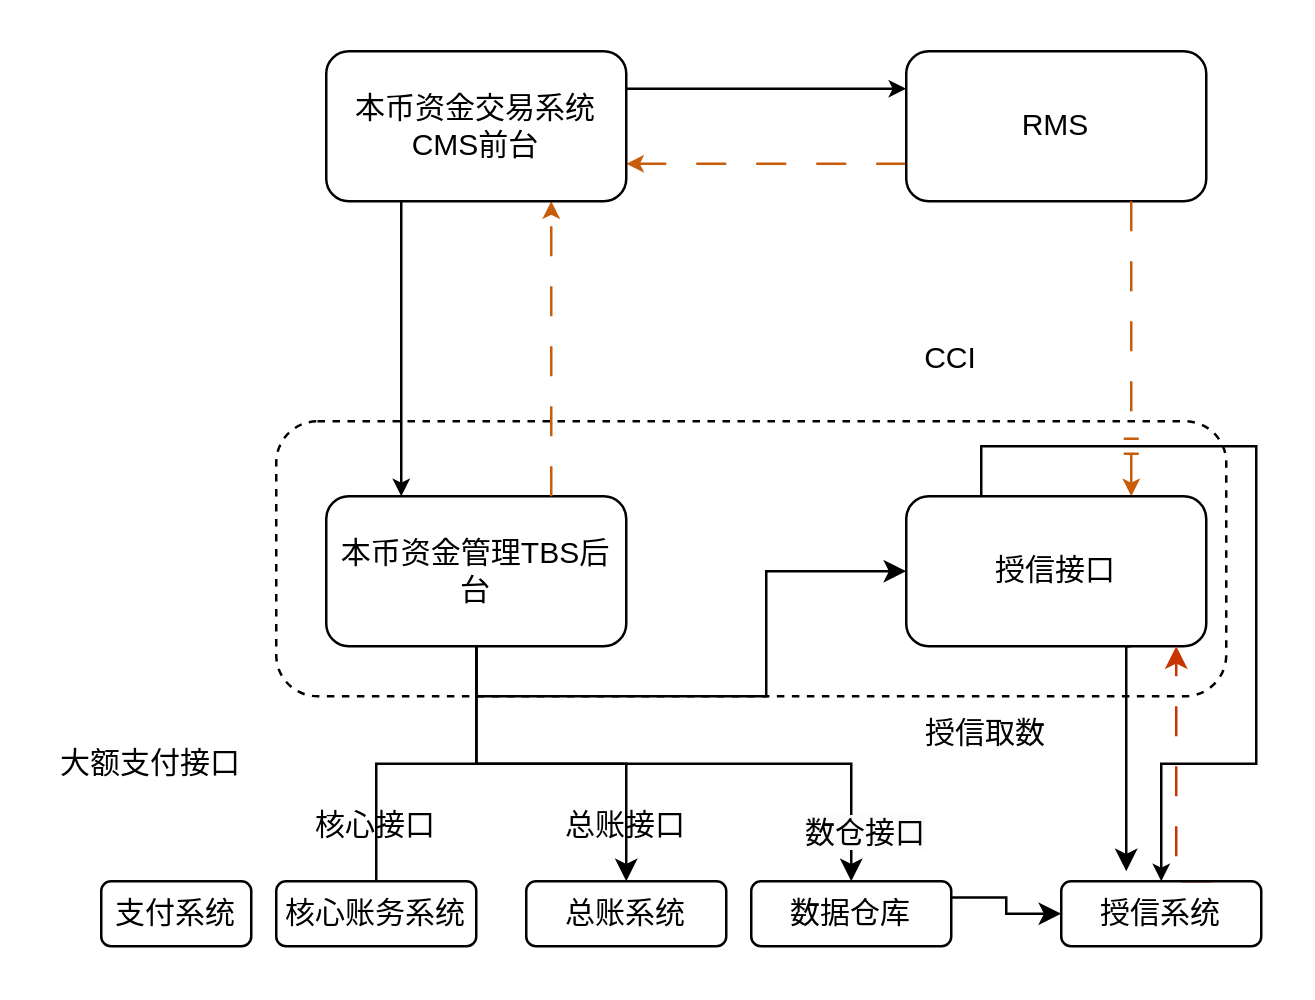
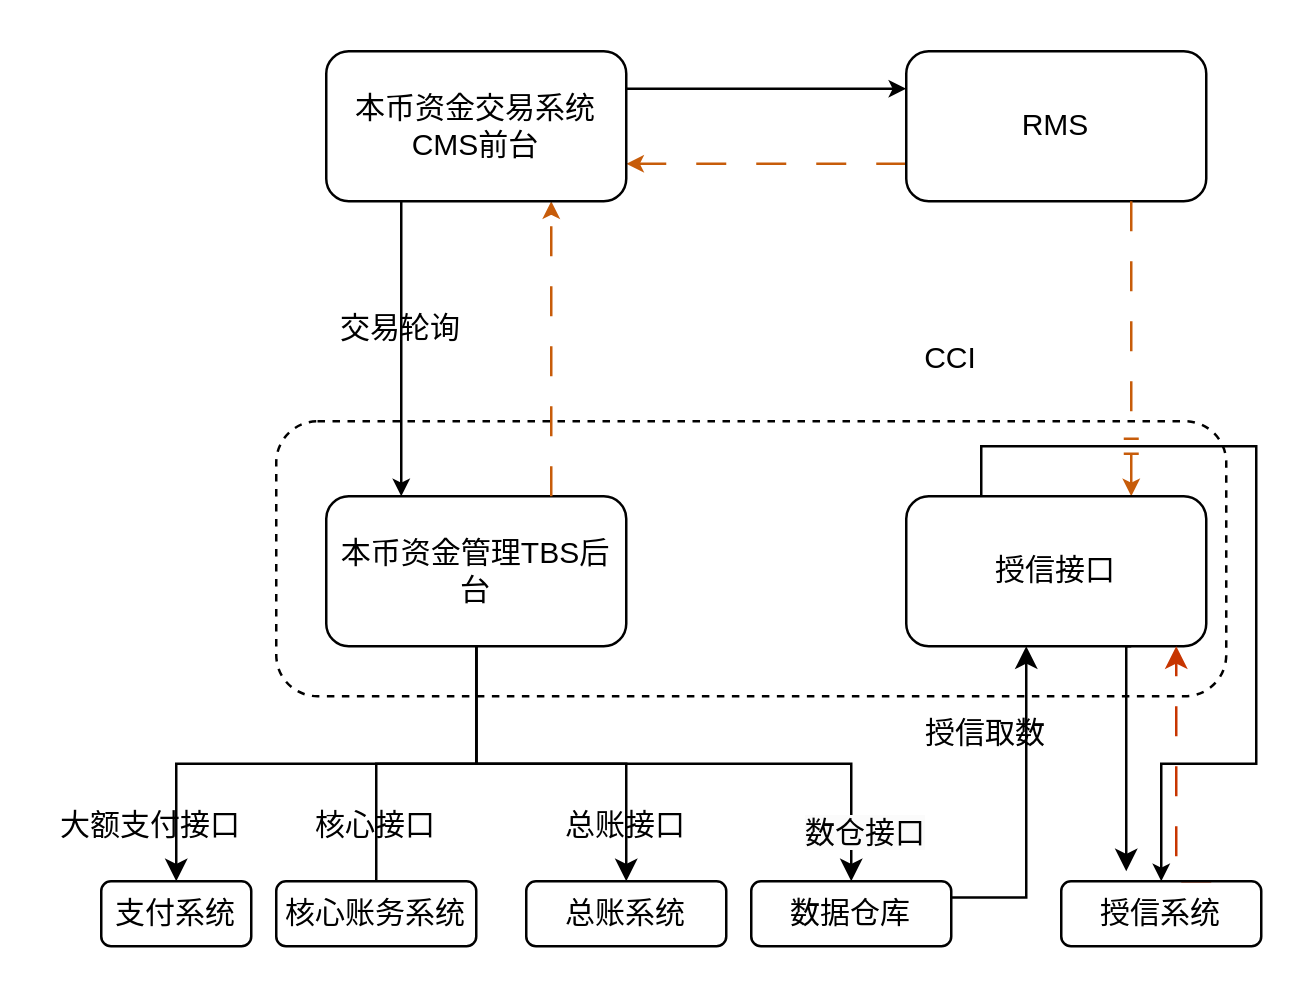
node "交易轮询": added
edge "本币资金管理TBS后台" -> "授信接口": now "本币资金管理TBS后台" -> "支付系统"
node "大额支付接口": moved (151, 764) -> (151, 826)
edge "数据仓库" -> "授信系统": now "数据仓库" -> "授信接口"
